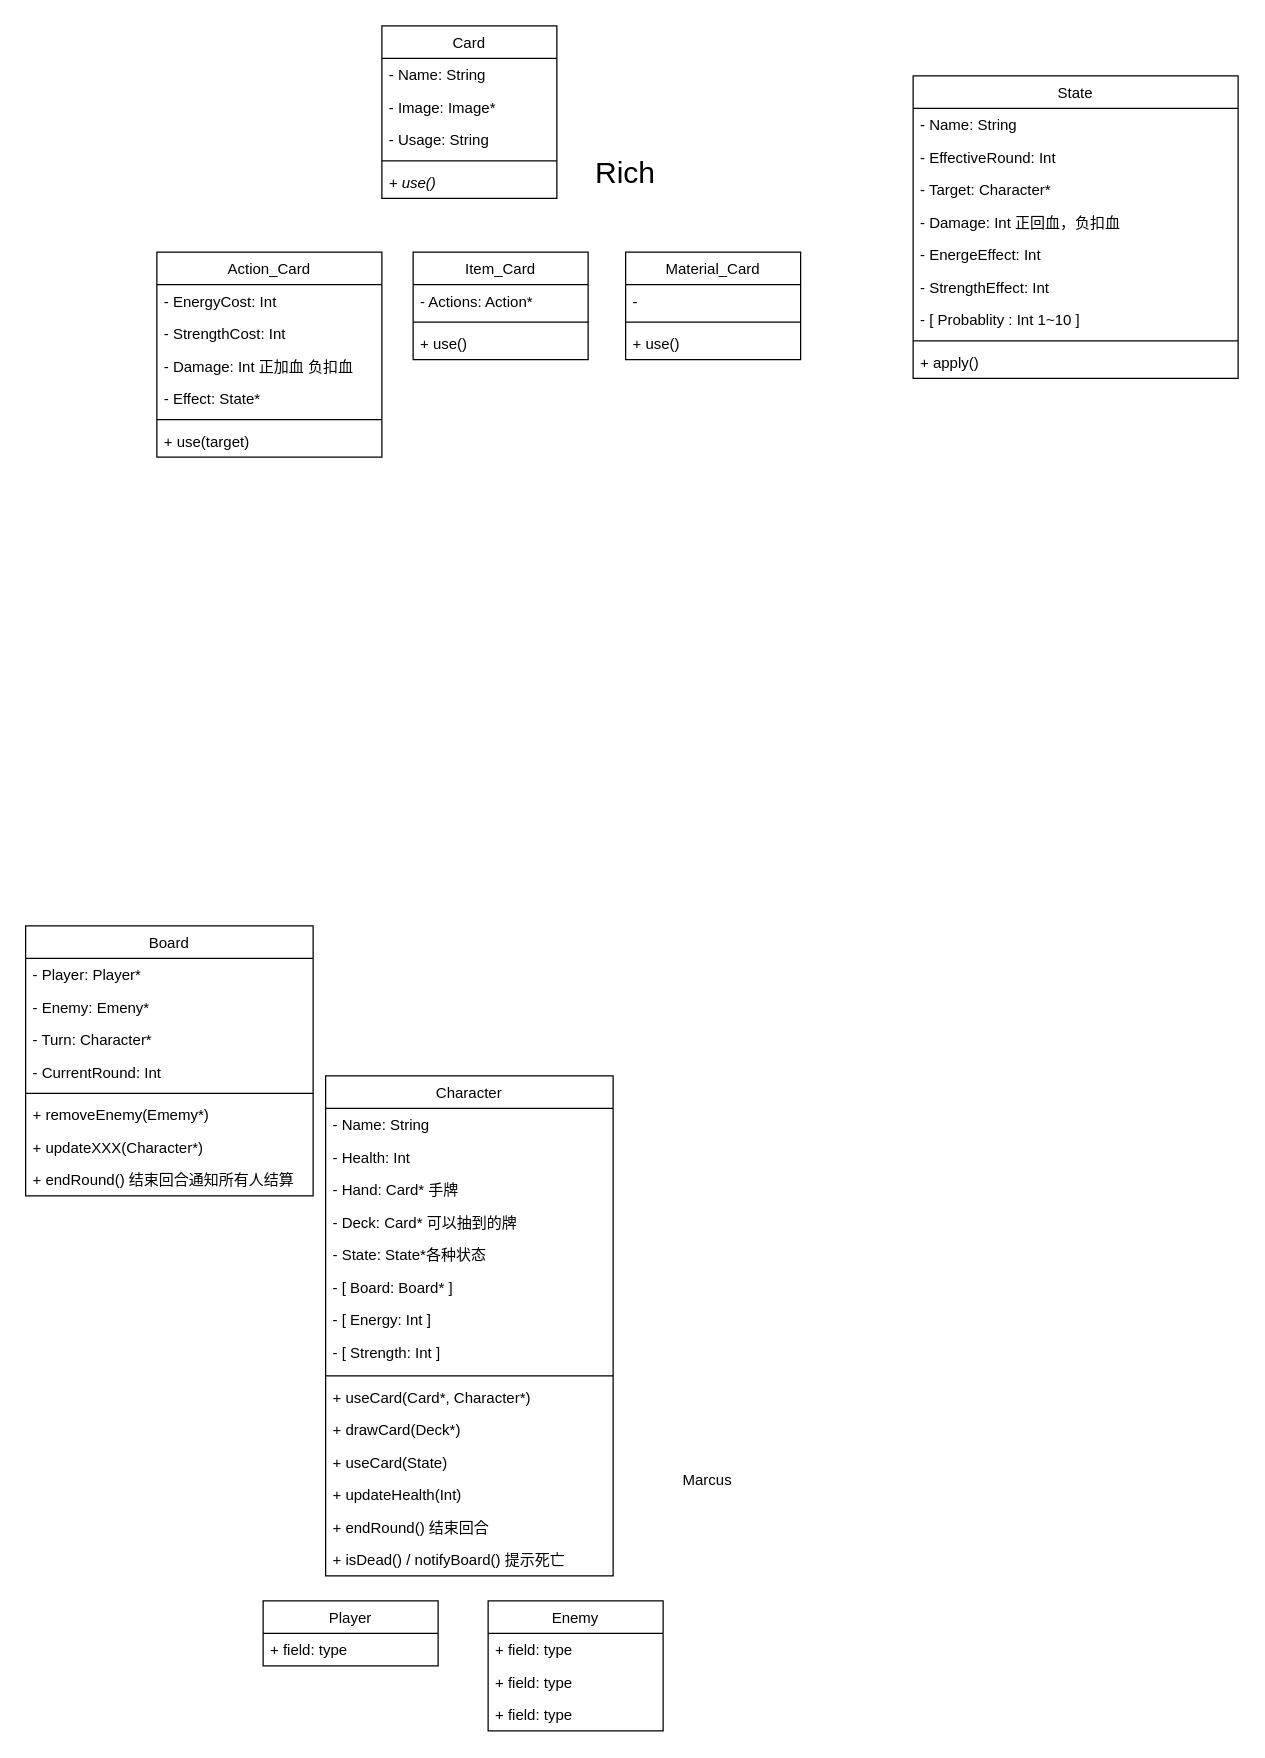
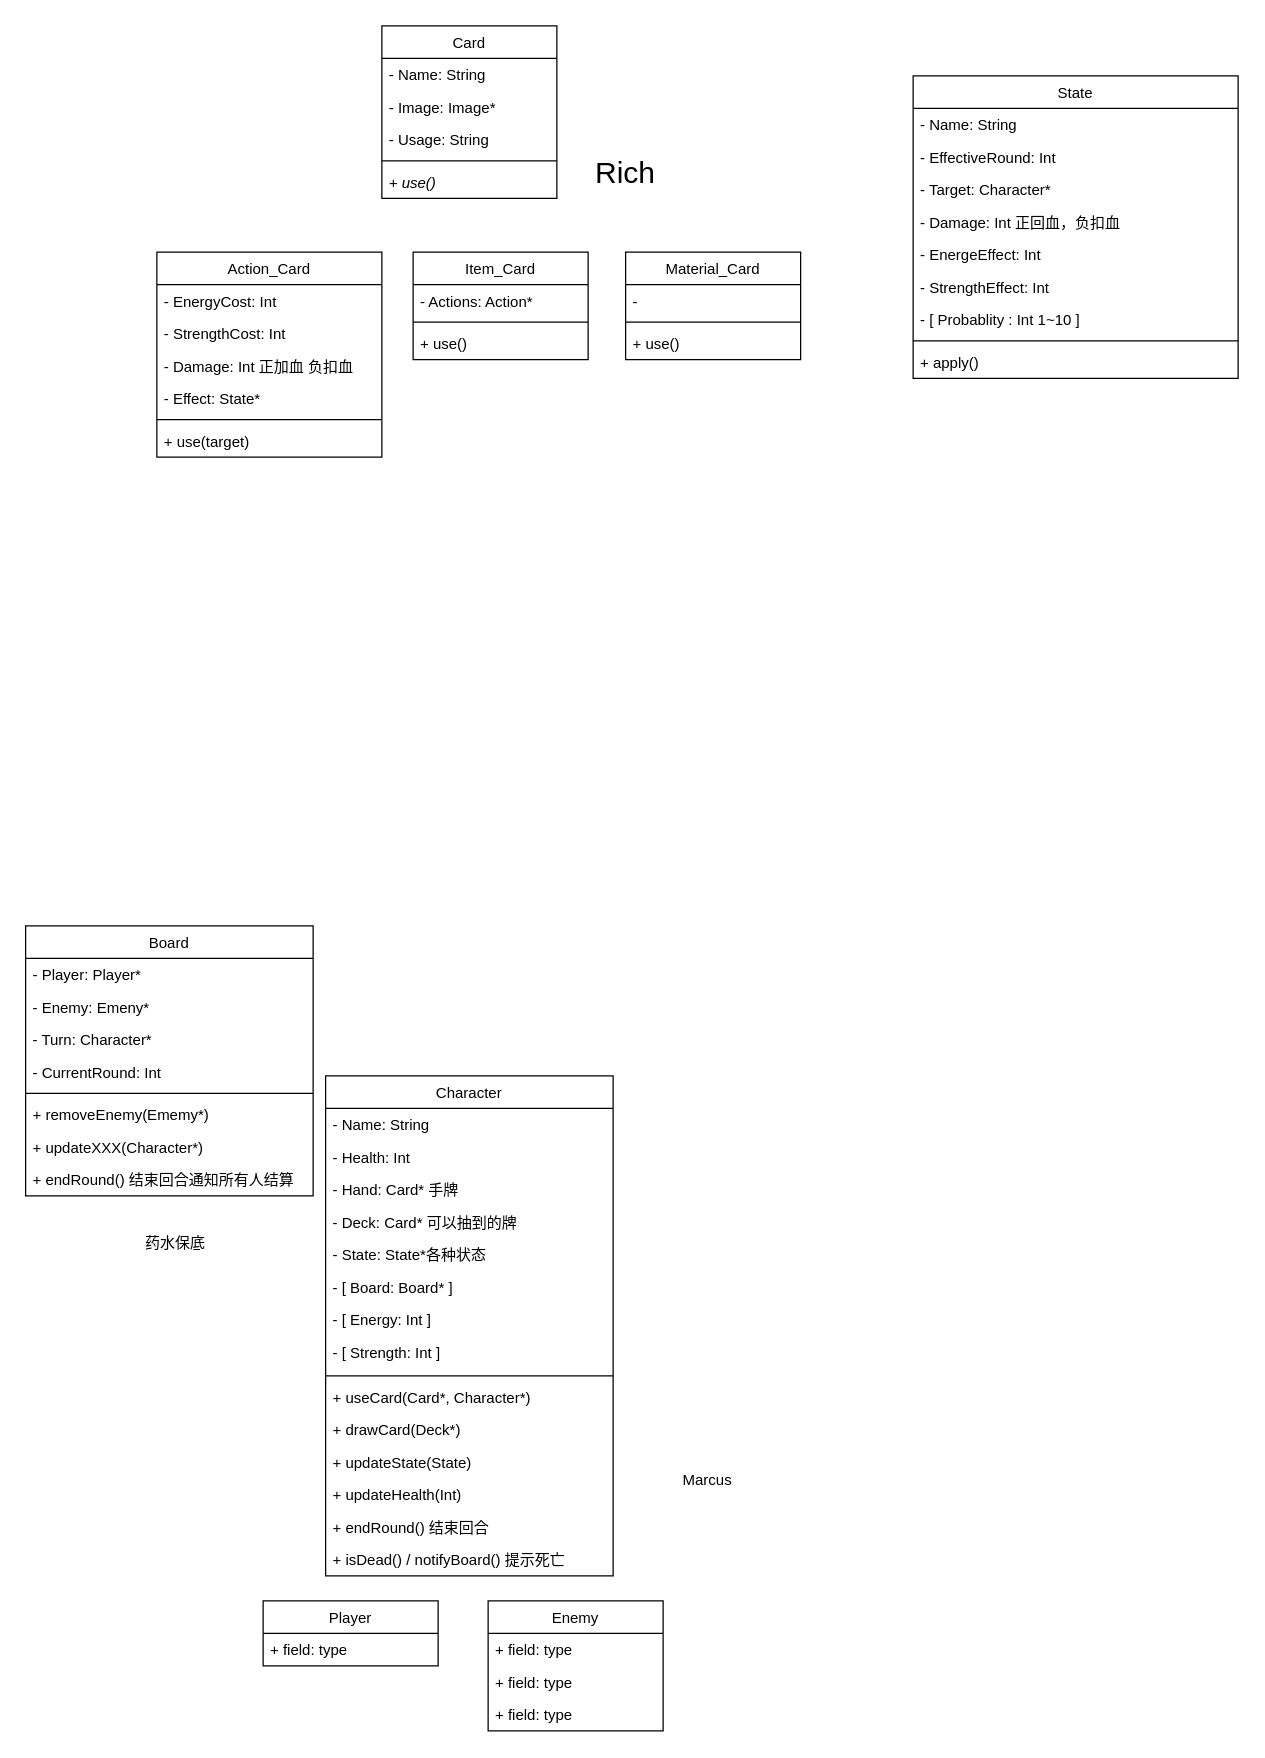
node "药水保底": added
node "+ useCard(State)": label "+ useCard(State)" -> "+ updateState(State)"
